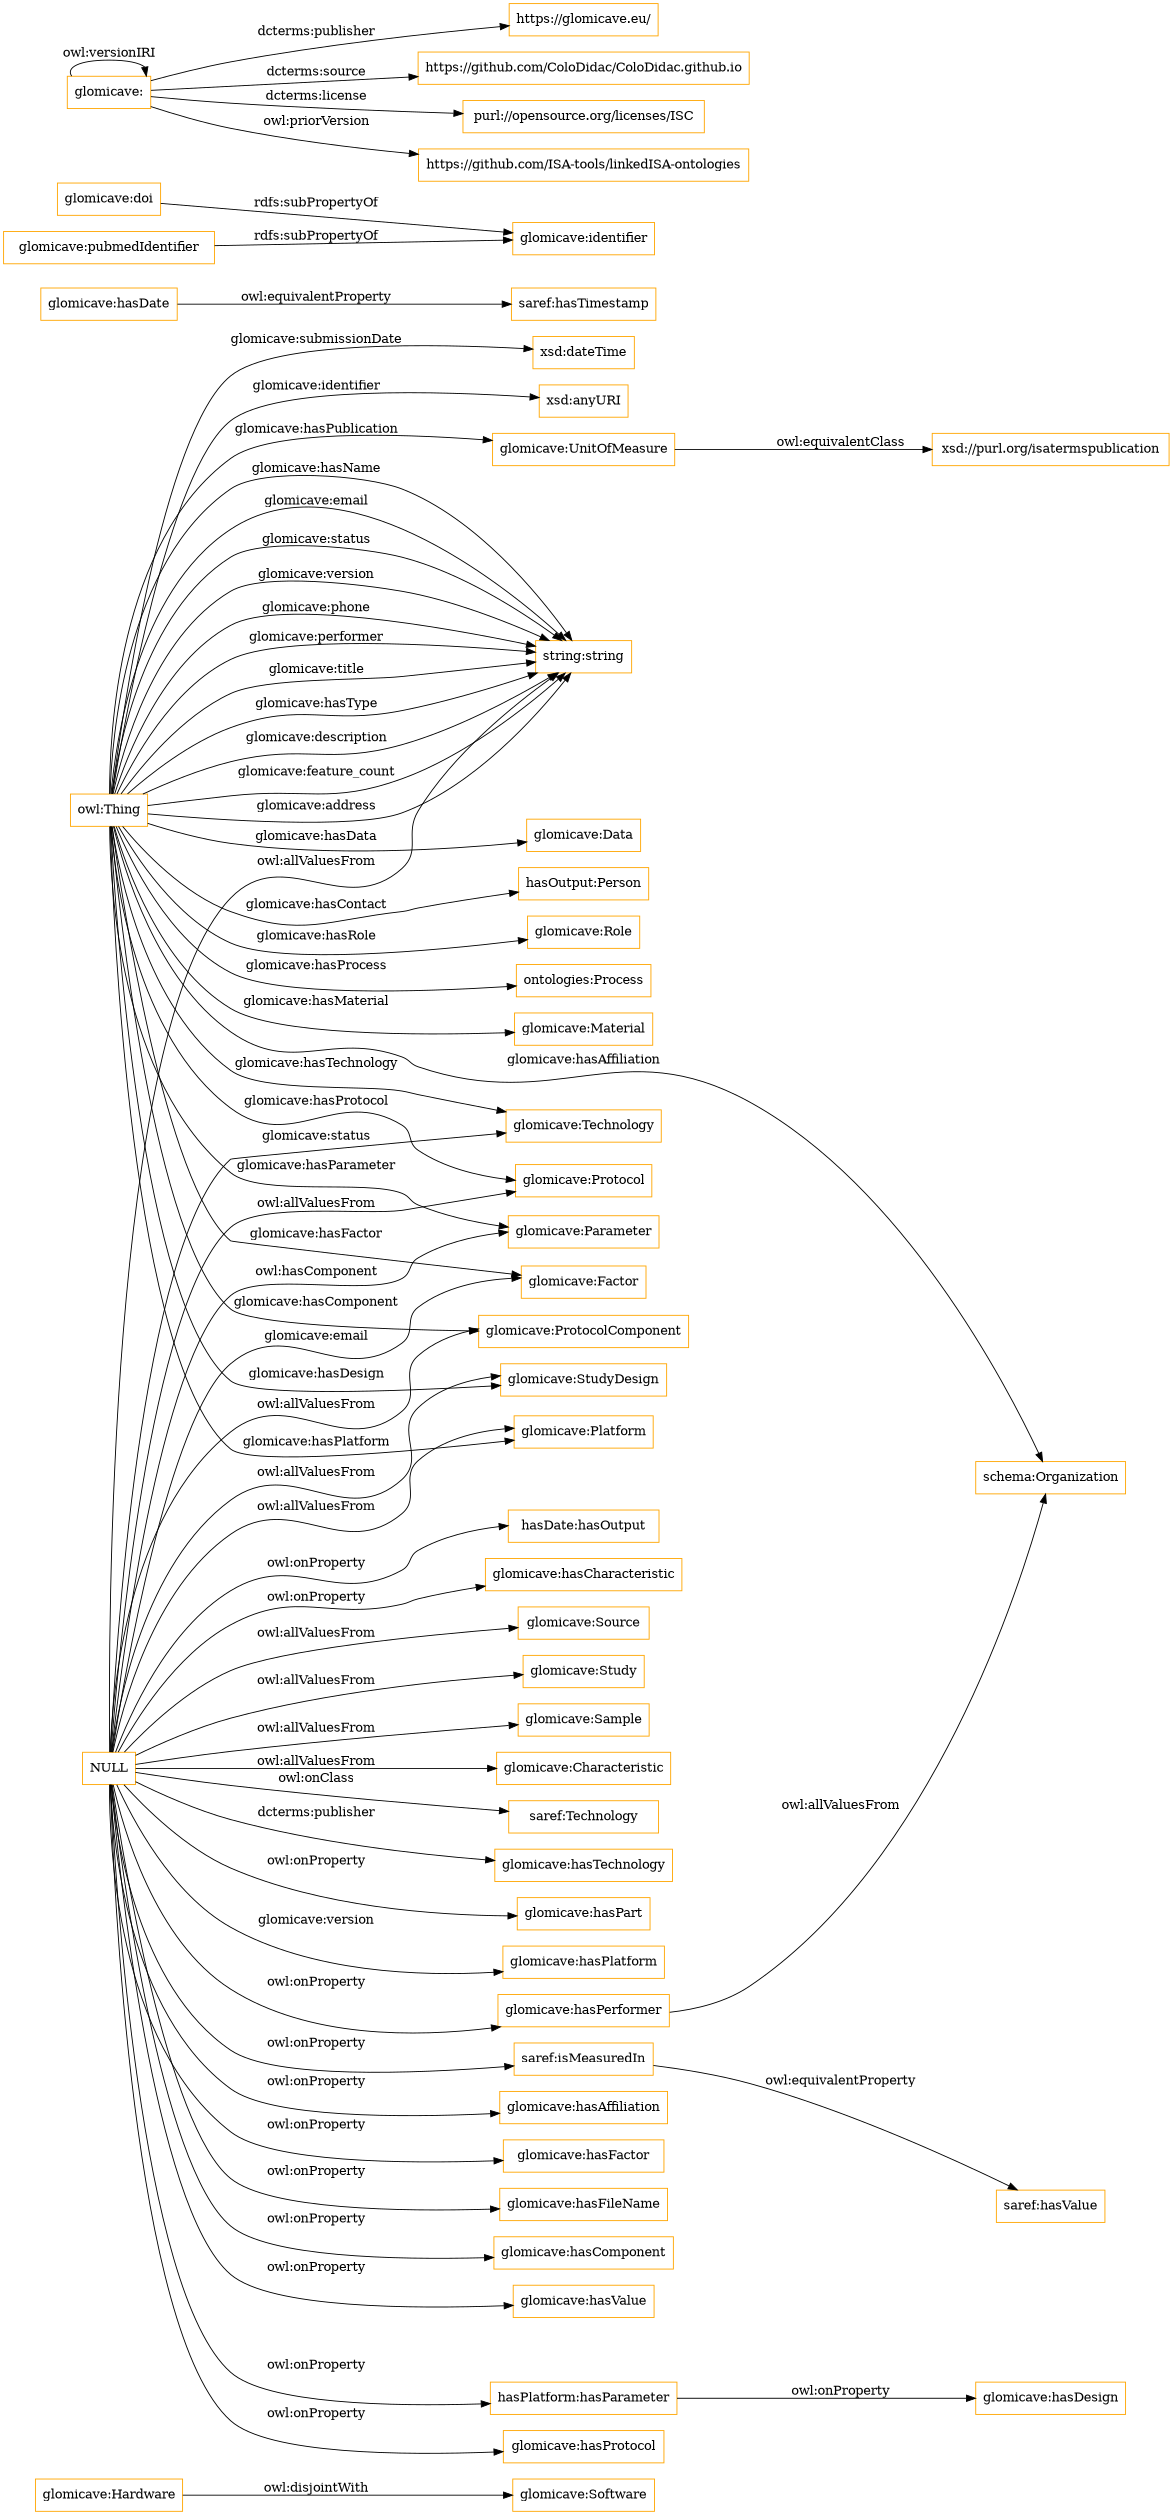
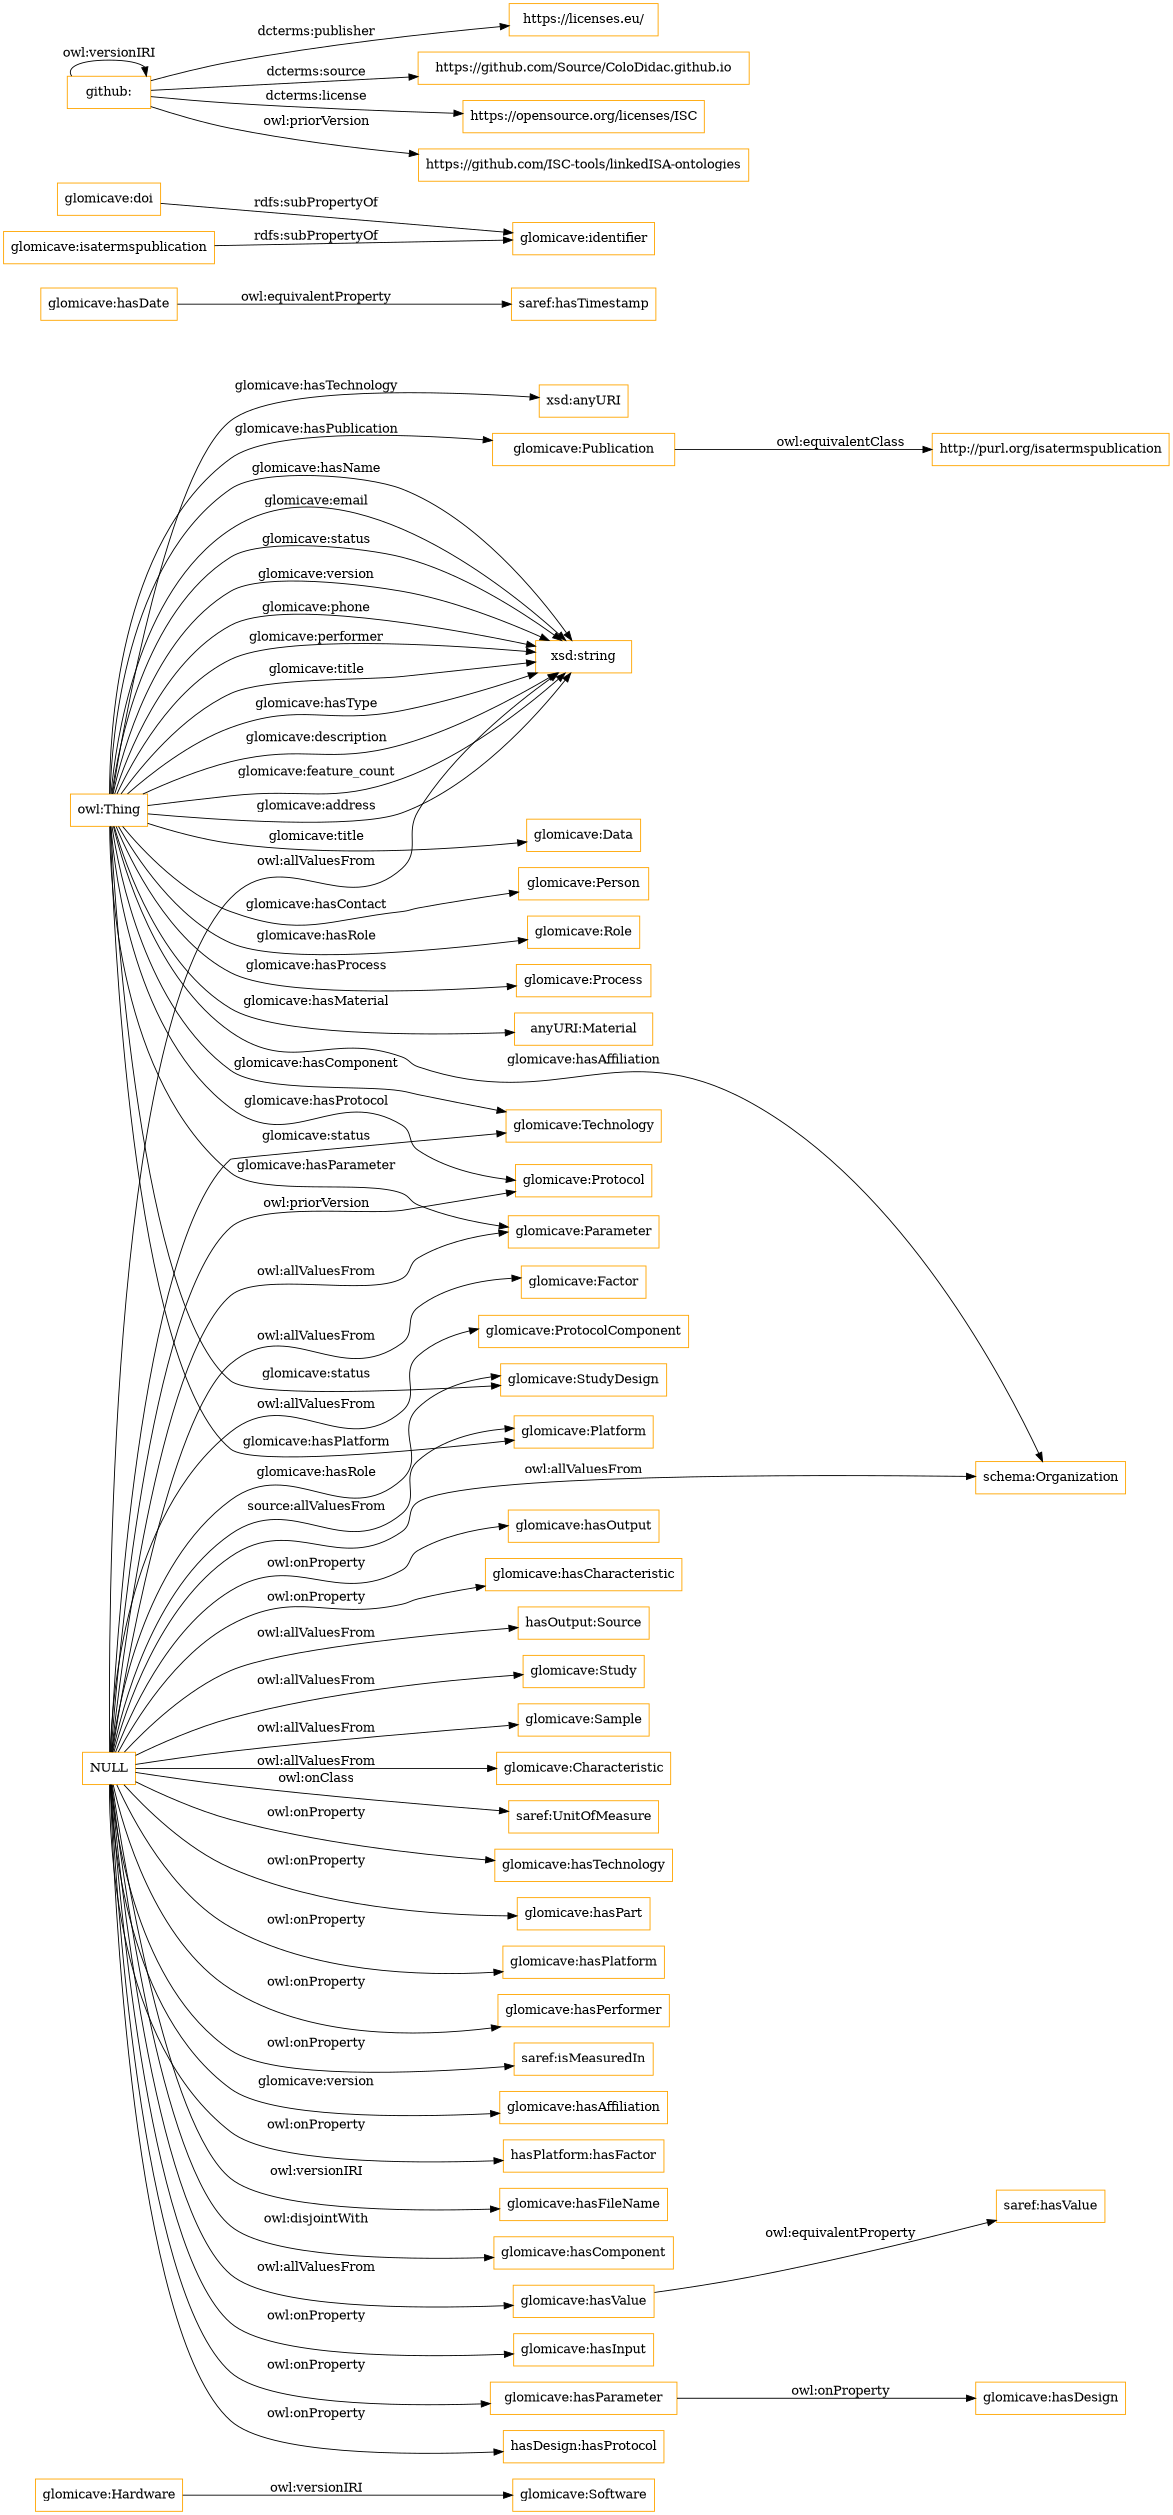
node "https://glomicave.eu/": label "https://glomicave.eu/" -> "https://licenses.eu/"
node "https://github.com/ColoDidac/ColoDidac.github.io": label "https://github.com/ColoDidac/ColoDidac.github.io" -> "https://github.com/Source/ColoDidac.github.io"
node "glomicave:": label "glomicave:" -> "github:"
node "purl://opensource.org/licenses/ISC": label "purl://opensource.org/licenses/ISC" -> "https://opensource.org/licenses/ISC"
node "https://github.com/ISA-tools/linkedISA-ontologies": label "https://github.com/ISA-tools/linkedISA-ontologies" -> "https://github.com/ISC-tools/linkedISA-ontologies"
node "glomicave:pubmedIdentifier": label "glomicave:pubmedIdentifier" -> "glomicave:isatermspublication"
node "xsd:dateTime": removed
edge "owl:Thing" -> "xsd:anyURI": label "glomicave:identifier" -> "glomicave:hasTechnology"
node "glomicave:UnitOfMeasure": label "glomicave:UnitOfMeasure" -> "glomicave:Publication"
node "xsd://purl.org/isatermspublication": label "xsd://purl.org/isatermspublication" -> "http://purl.org/isatermspublication"
node "string:string": label "string:string" -> "xsd:string"
edge "owl:Thing" -> "glomicave:Data": label "glomicave:hasData" -> "glomicave:title"
node "hasOutput:Person": label "hasOutput:Person" -> "glomicave:Person"
node "ontologies:Process": label "ontologies:Process" -> "glomicave:Process"
node "glomicave:Material": label "glomicave:Material" -> "anyURI:Material"
edge "owl:Thing" -> "glomicave:Technology": label "glomicave:hasTechnology" -> "glomicave:hasComponent"
edge "owl:Thing" -> "glomicave:Factor": removed, label "glomicave:hasFactor"
edge "owl:Thing" -> "glomicave:ProtocolComponent": removed, label "glomicave:hasComponent"
edge "NULL" -> "glomicave:Protocol": label "owl:allValuesFrom" -> "owl:priorVersion"
edge "NULL" -> "glomicave:Parameter": label "owl:hasComponent" -> "owl:allValuesFrom"
edge "NULL" -> "glomicave:Factor": label "glomicave:email" -> "owl:allValuesFrom"
edge "owl:Thing" -> "glomicave:StudyDesign": label "glomicave:hasDesign" -> "glomicave:status"
edge "NULL" -> "glomicave:StudyDesign": label "owl:allValuesFrom" -> "glomicave:hasRole"
edge "NULL" -> "glomicave:Platform": label "owl:allValuesFrom" -> "source:allValuesFrom"
node "hasDate:hasOutput": label "hasDate:hasOutput" -> "glomicave:hasOutput"
node "glomicave:Source": label "glomicave:Source" -> "hasOutput:Source"
edge "glomicave:hasPerformer" -> "schema:Organization": now "NULL" -> "schema:Organization"
edge "NULL" -> "glomicave:hasTechnology": label "dcterms:publisher" -> "owl:onProperty"
node "saref:Technology": label "saref:Technology" -> "saref:UnitOfMeasure"
edge "NULL" -> "glomicave:hasPlatform": label "glomicave:version" -> "owl:onProperty"
edge "NULL" -> "glomicave:hasAffiliation": label "owl:onProperty" -> "glomicave:version"
edge "saref:isMeasuredIn" -> "saref:hasValue": now "glomicave:hasValue" -> "saref:hasValue"
node "glomicave:hasFactor": label "glomicave:hasFactor" -> "hasPlatform:hasFactor"
edge "NULL" -> "glomicave:hasFileName": label "owl:onProperty" -> "owl:versionIRI"
edge "NULL" -> "glomicave:hasComponent": label "owl:onProperty" -> "owl:disjointWith"
edge "NULL" -> "glomicave:hasValue": label "owl:onProperty" -> "owl:allValuesFrom"
node "glomicave:hasInput": added
node "hasPlatform:hasParameter": label "hasPlatform:hasParameter" -> "glomicave:hasParameter"
node "glomicave:hasProtocol": label "glomicave:hasProtocol" -> "hasDesign:hasProtocol"
edge "glomicave:Hardware" -> "glomicave:Software": label "owl:disjointWith" -> "owl:versionIRI"
